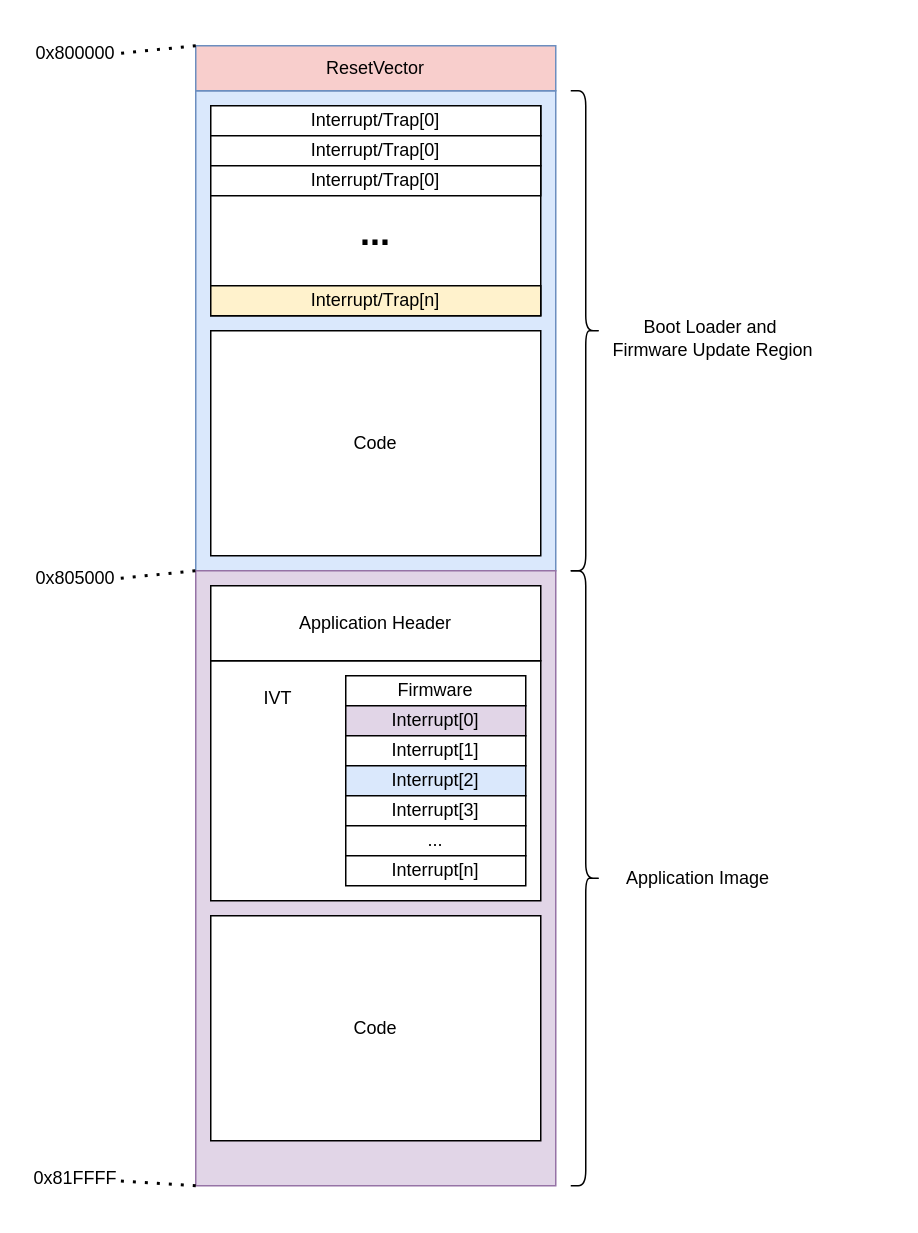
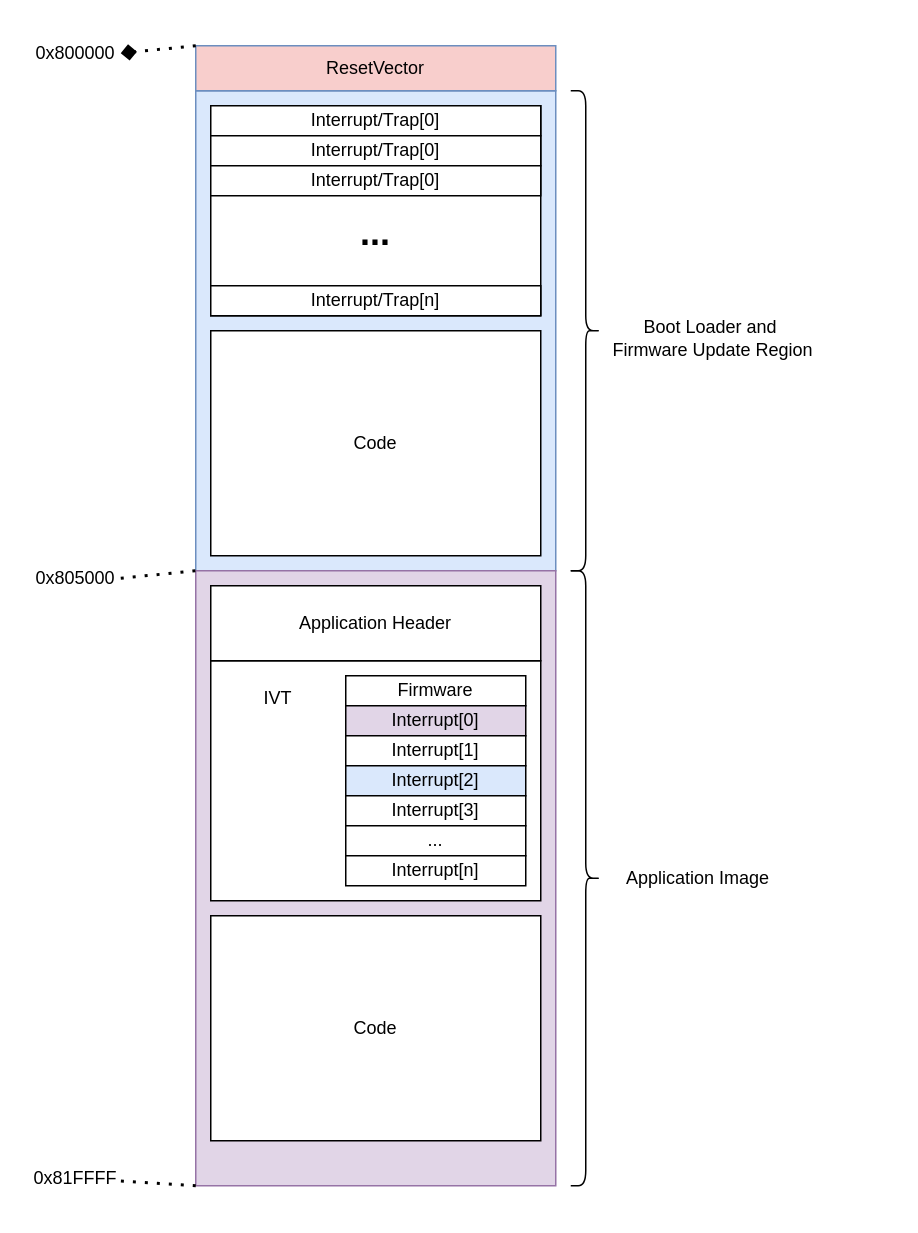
edge "0x800000" -- "ResetVector": arrowhead none -> diamond
node "Interrupt/Trap[n]": fillcolor #fff2cc -> #ffffff
